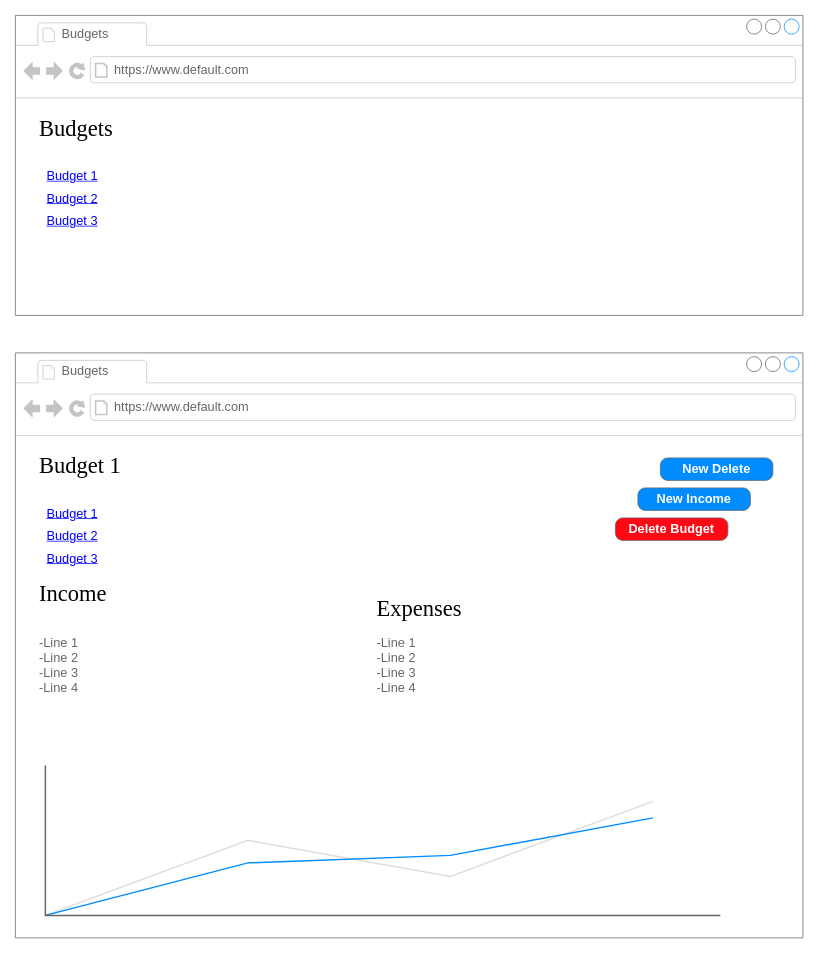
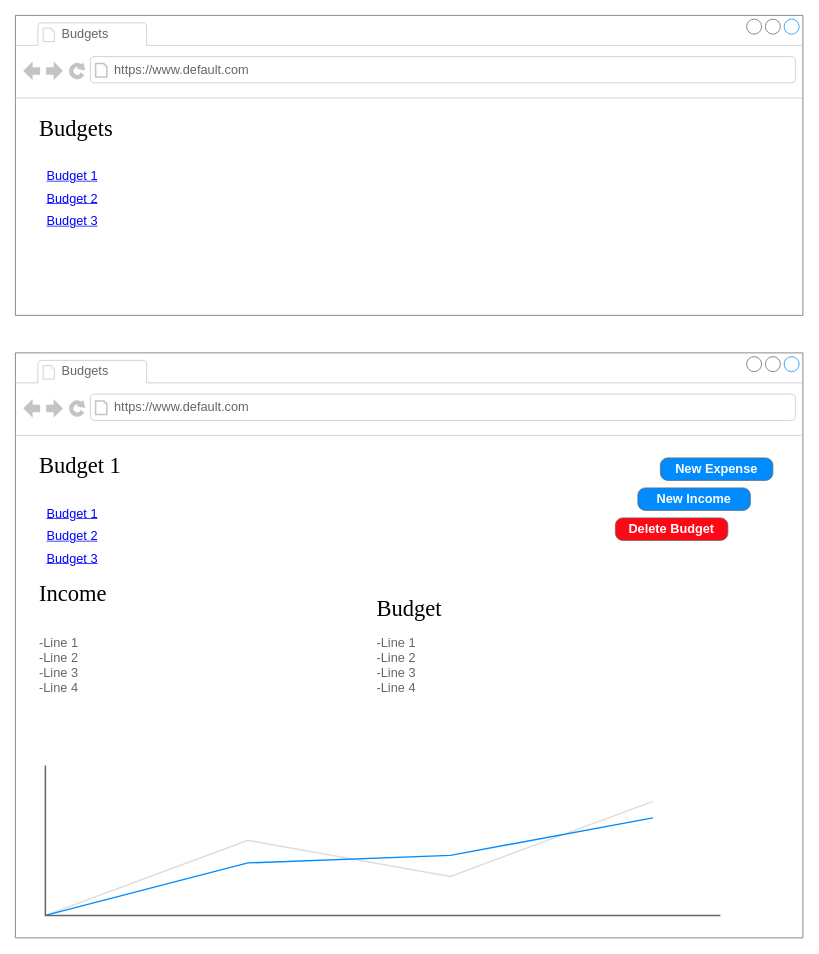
node "New Delete": label "New Delete" -> "New Expense"
node "Expenses": label "Expenses" -> "Budget"
